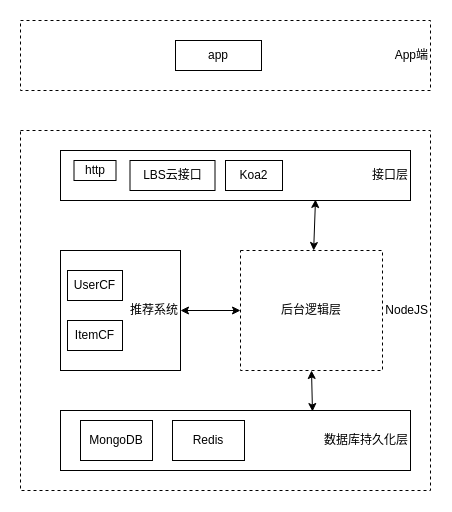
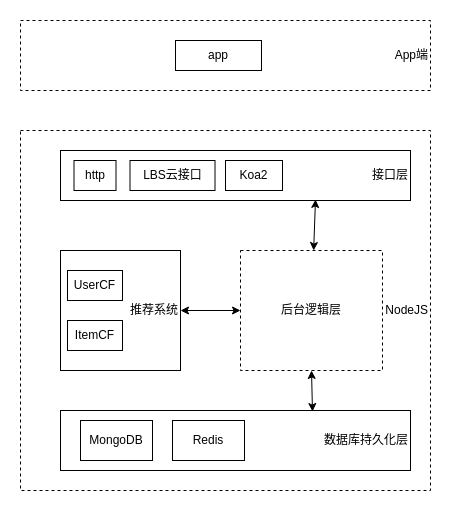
node "http": size 42x20 -> 42x30
